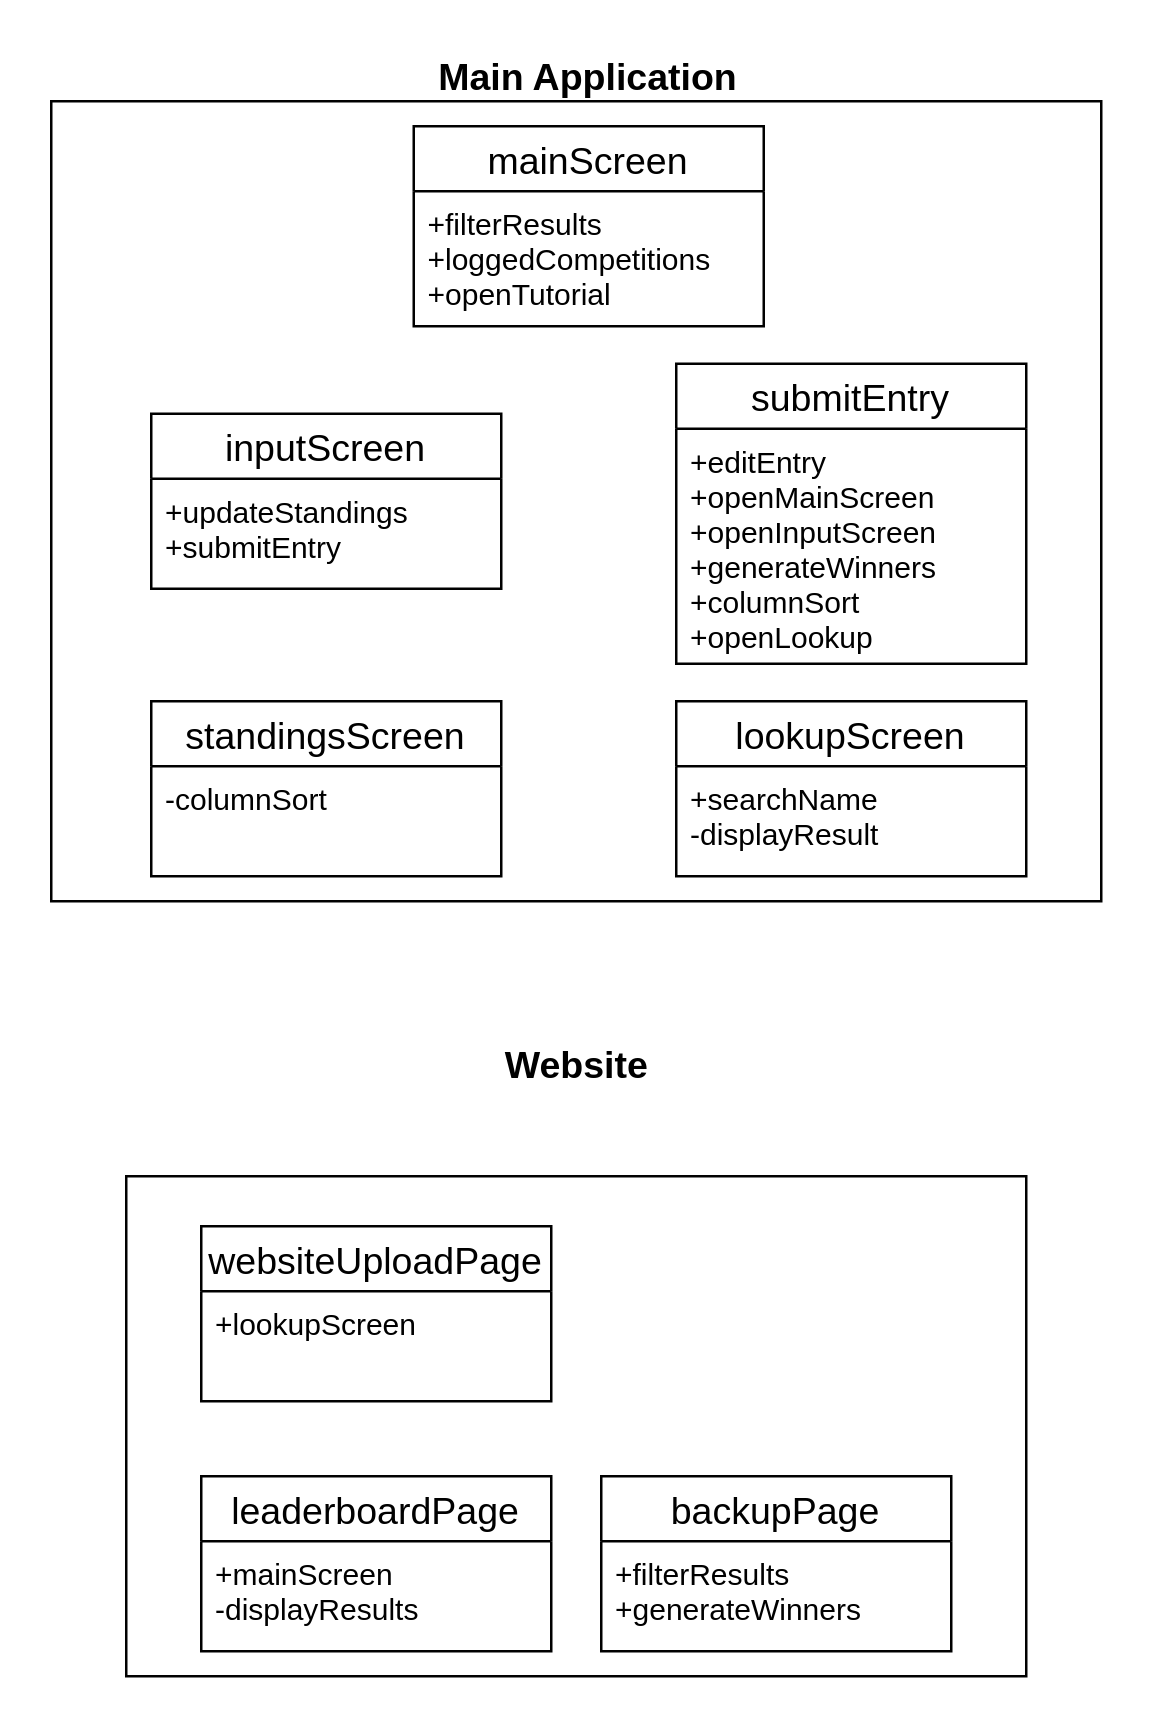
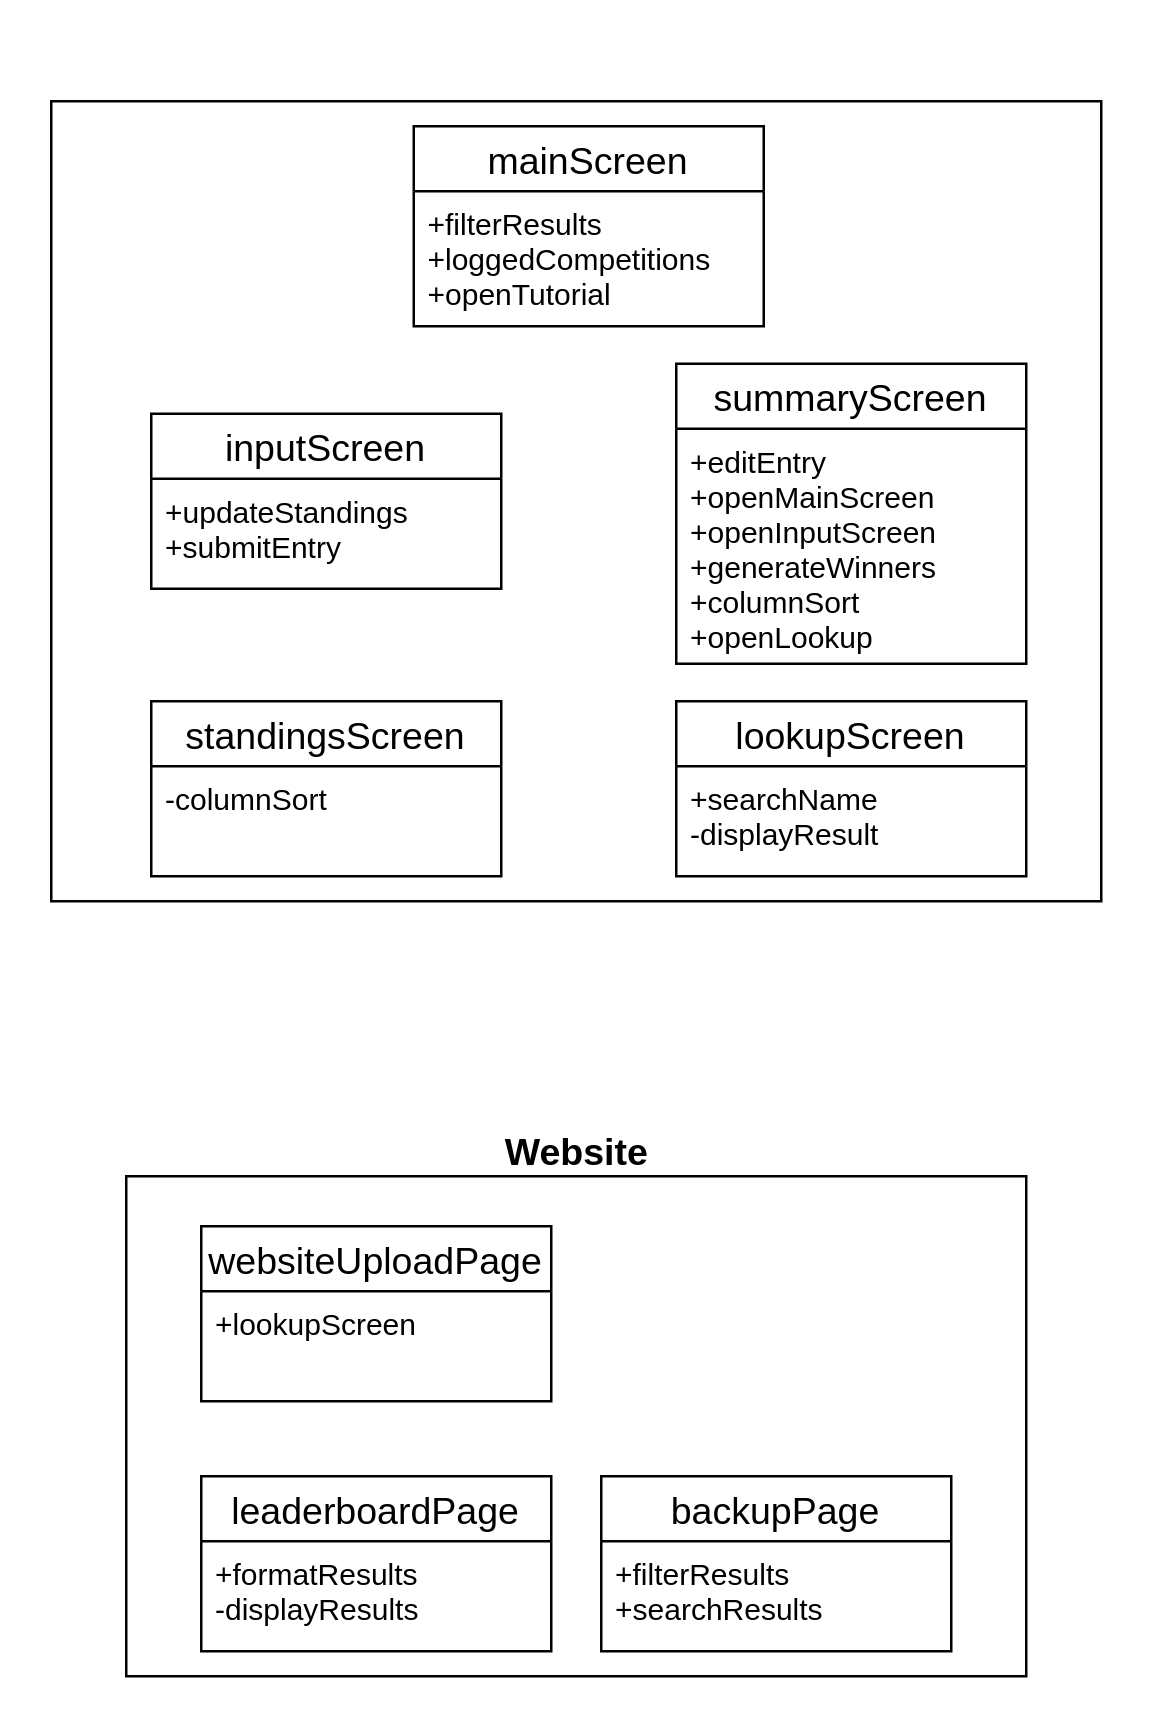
node "Main Application": removed
node "submitEntry": label "submitEntry" -> "summaryScreen"
node "Website": moved (576, 1064) -> (576, 1151)
node "+mainScreen -displayResults": label "+mainScreen -displayResults" -> "+formatResults -displayResults"
node "+filterResults +generateWinners": label "+filterResults +generateWinners" -> "+filterResults +searchResults"
